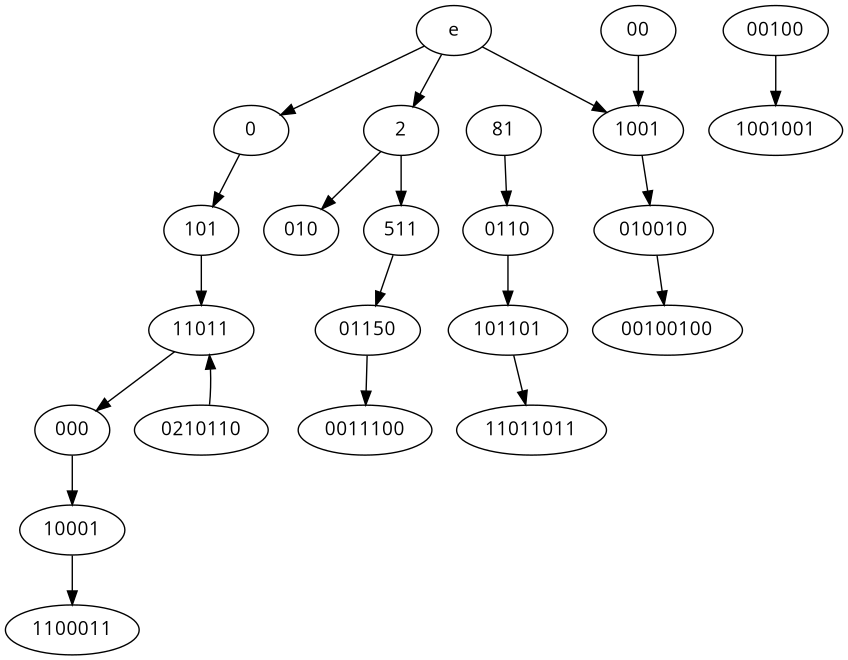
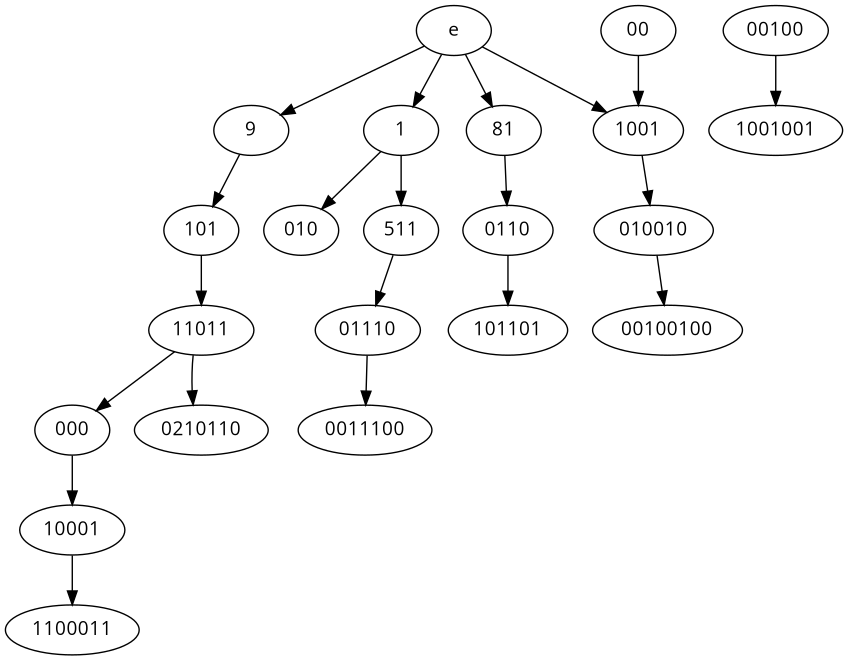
edge "e" -> "81": added
node "0": label "0" -> "9"
node "2": label "2" -> "1"
node "01150": label "01150" -> "01110"
edge "0210110" -> "11011": reversed
node "11011011": removed
